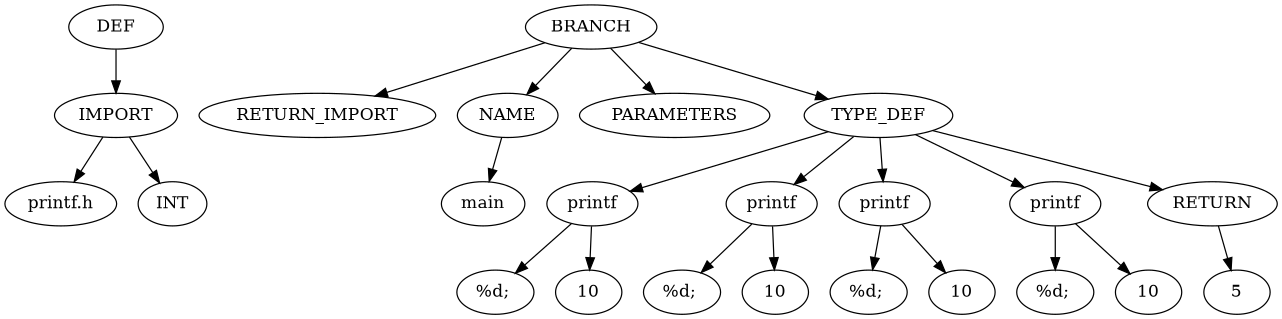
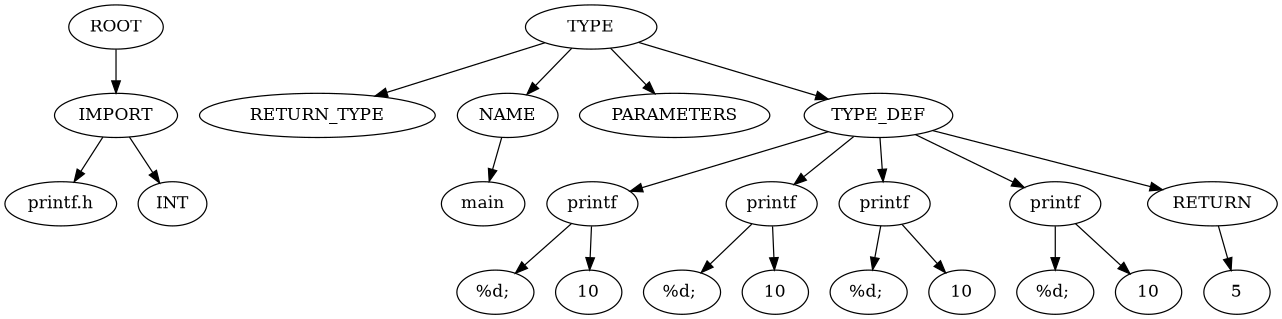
node "DEF": label "DEF" -> "ROOT"
node "BRANCH": label "BRANCH" -> "TYPE"
node "RETURN_IMPORT": label "RETURN_IMPORT" -> "RETURN_TYPE"
